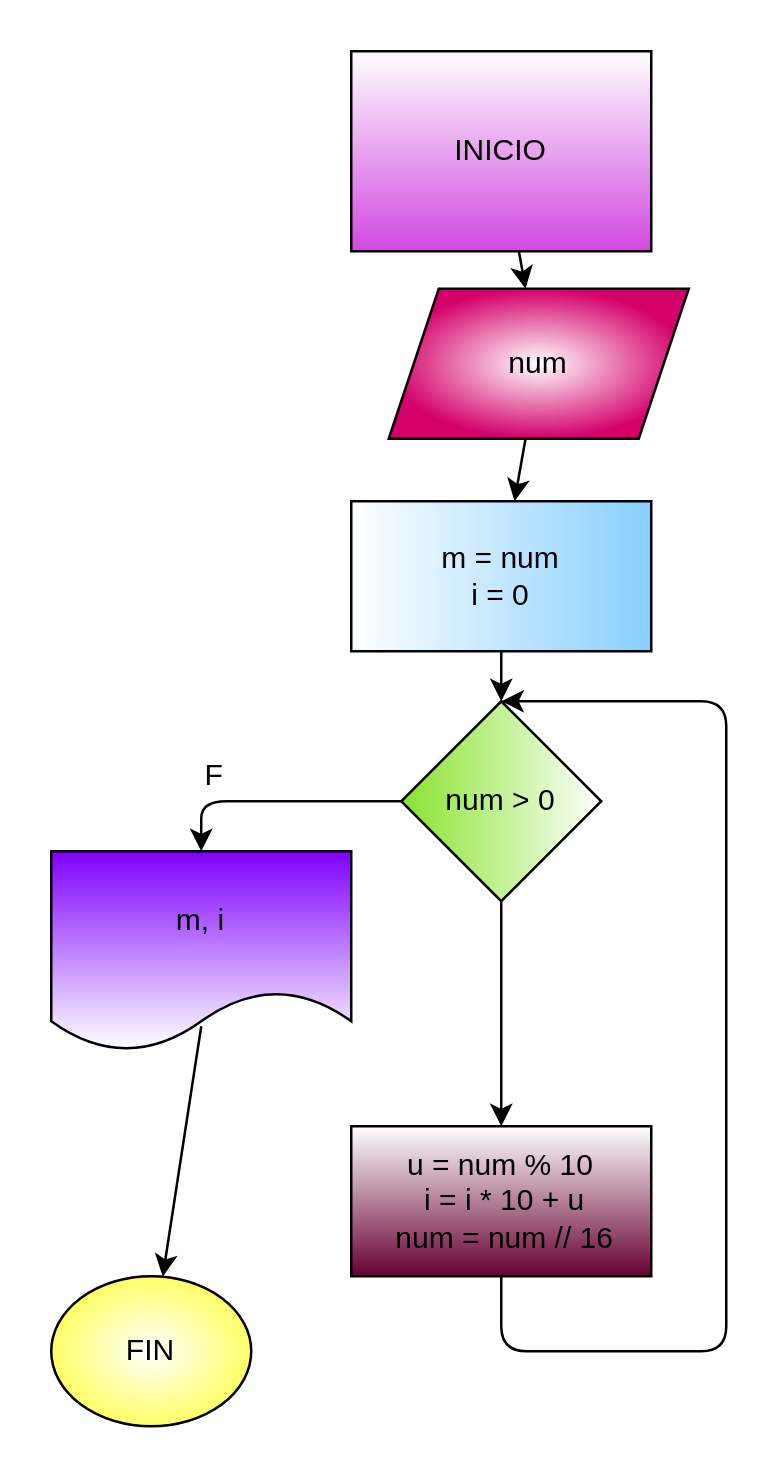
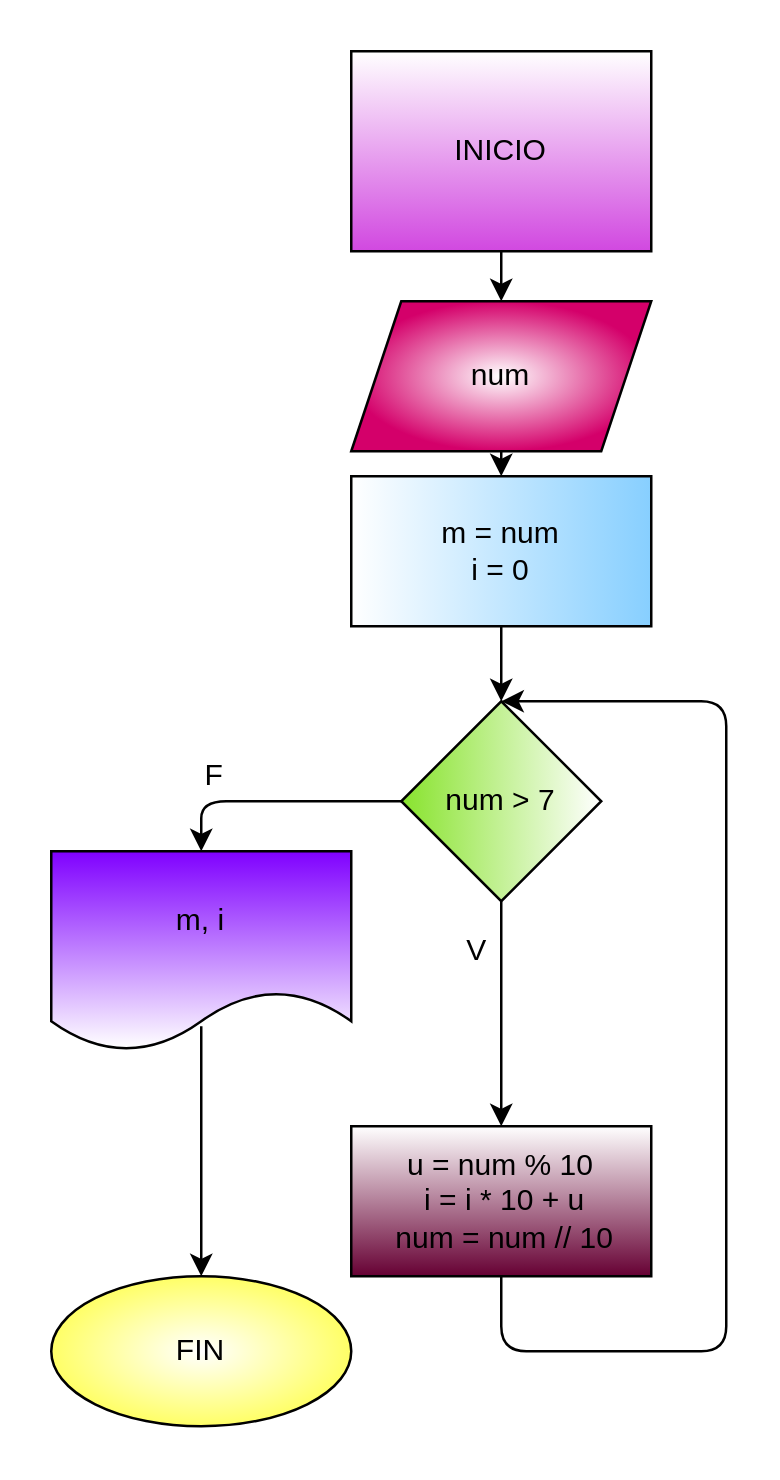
node "num": moved (539, 364) -> (501, 376)
node "m = num i = 0": moved (501, 576) -> (501, 551)
node "num > 0": label "num > 0" -> "num > 7"
node "V": added
node "u = num % 10 i = i * 10 + u num = num // 16": label "u = num % 10 i = i * 10 + u num = num // 16" -> "u = num % 10 i = i * 10 + u num = num // 10"
node "FIN": size 200x150 -> 300x150
